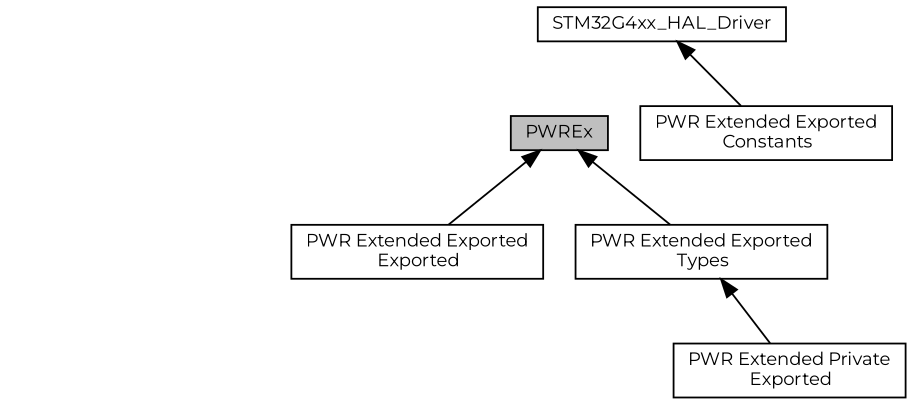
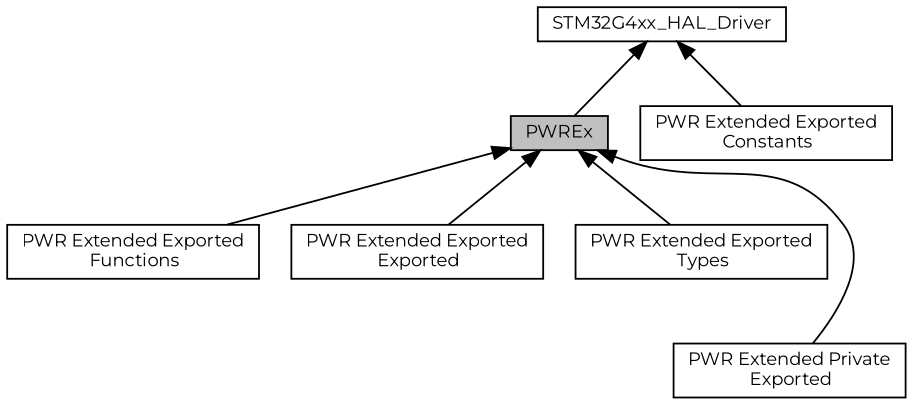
edge "PWREx" -> "STM32G4xx_HAL_Driver": added
node "PWR Extended Exported Functions": added
edge "PWR Extended Private Exported" -> "PWR Extended Exported Types": now "PWR Extended Private Exported" -> "PWREx"
